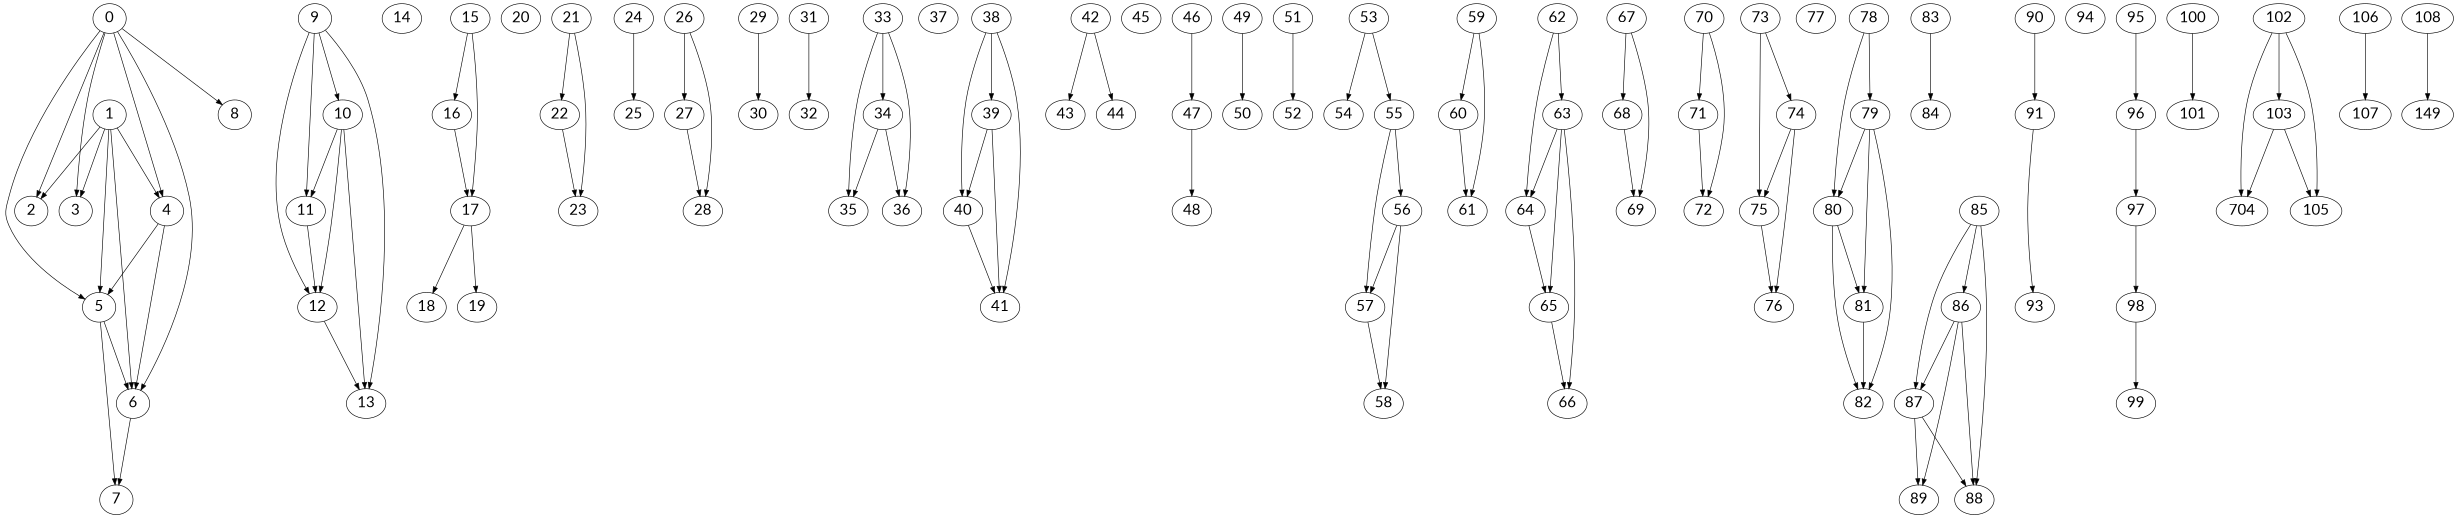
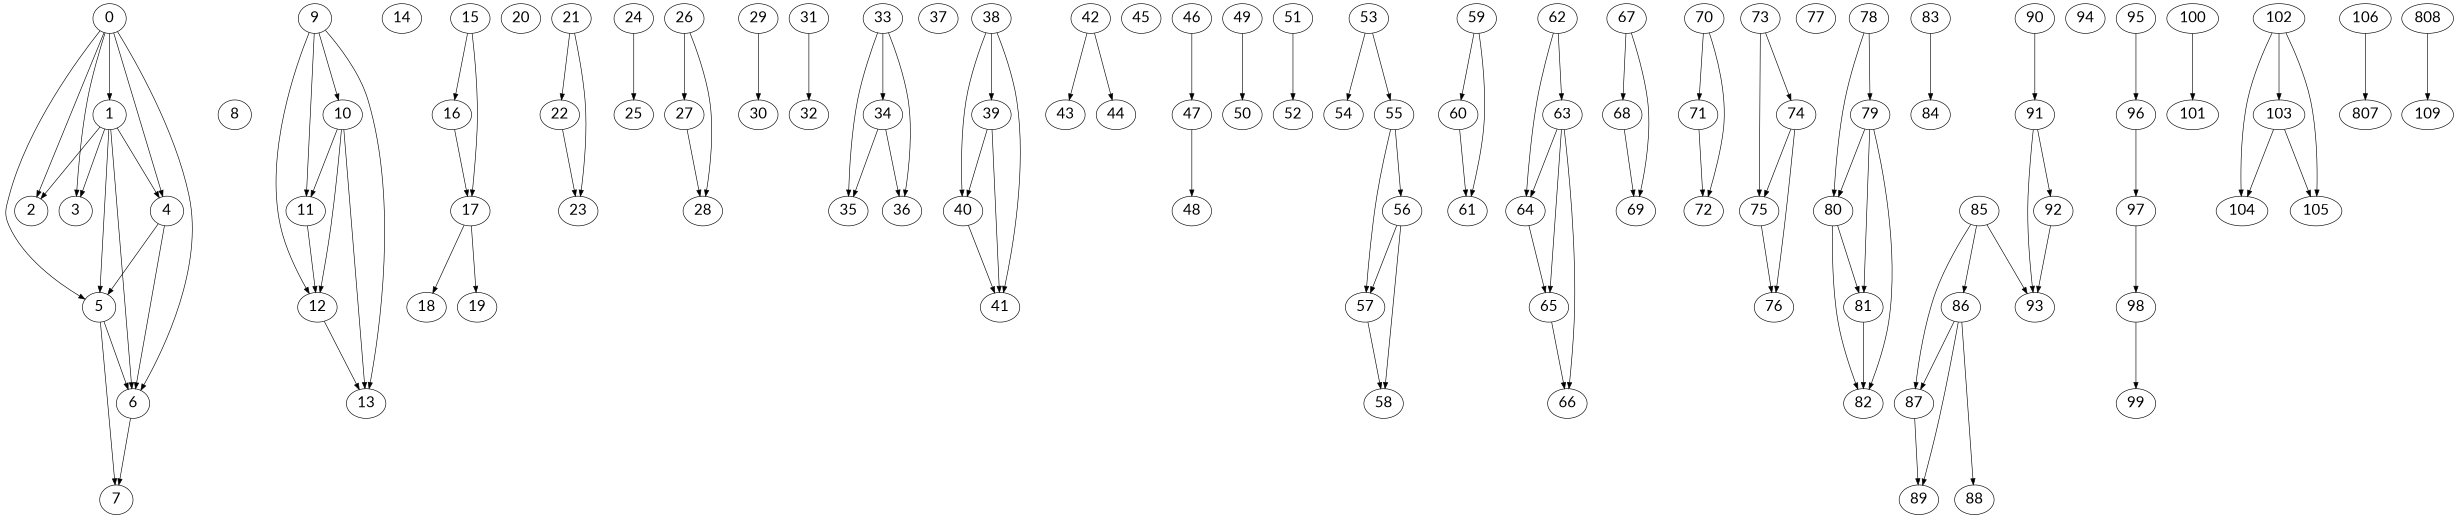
node "108": label "108" -> "808"
edge "0" -> "8": now "0" -> "1"
node "107": label "107" -> "807"
node "149": label "149" -> "109"
node "92": added
node "704": label "704" -> "104"
edge "85" -> "88": now "85" -> "93"
edge "87" -> "88": removed
